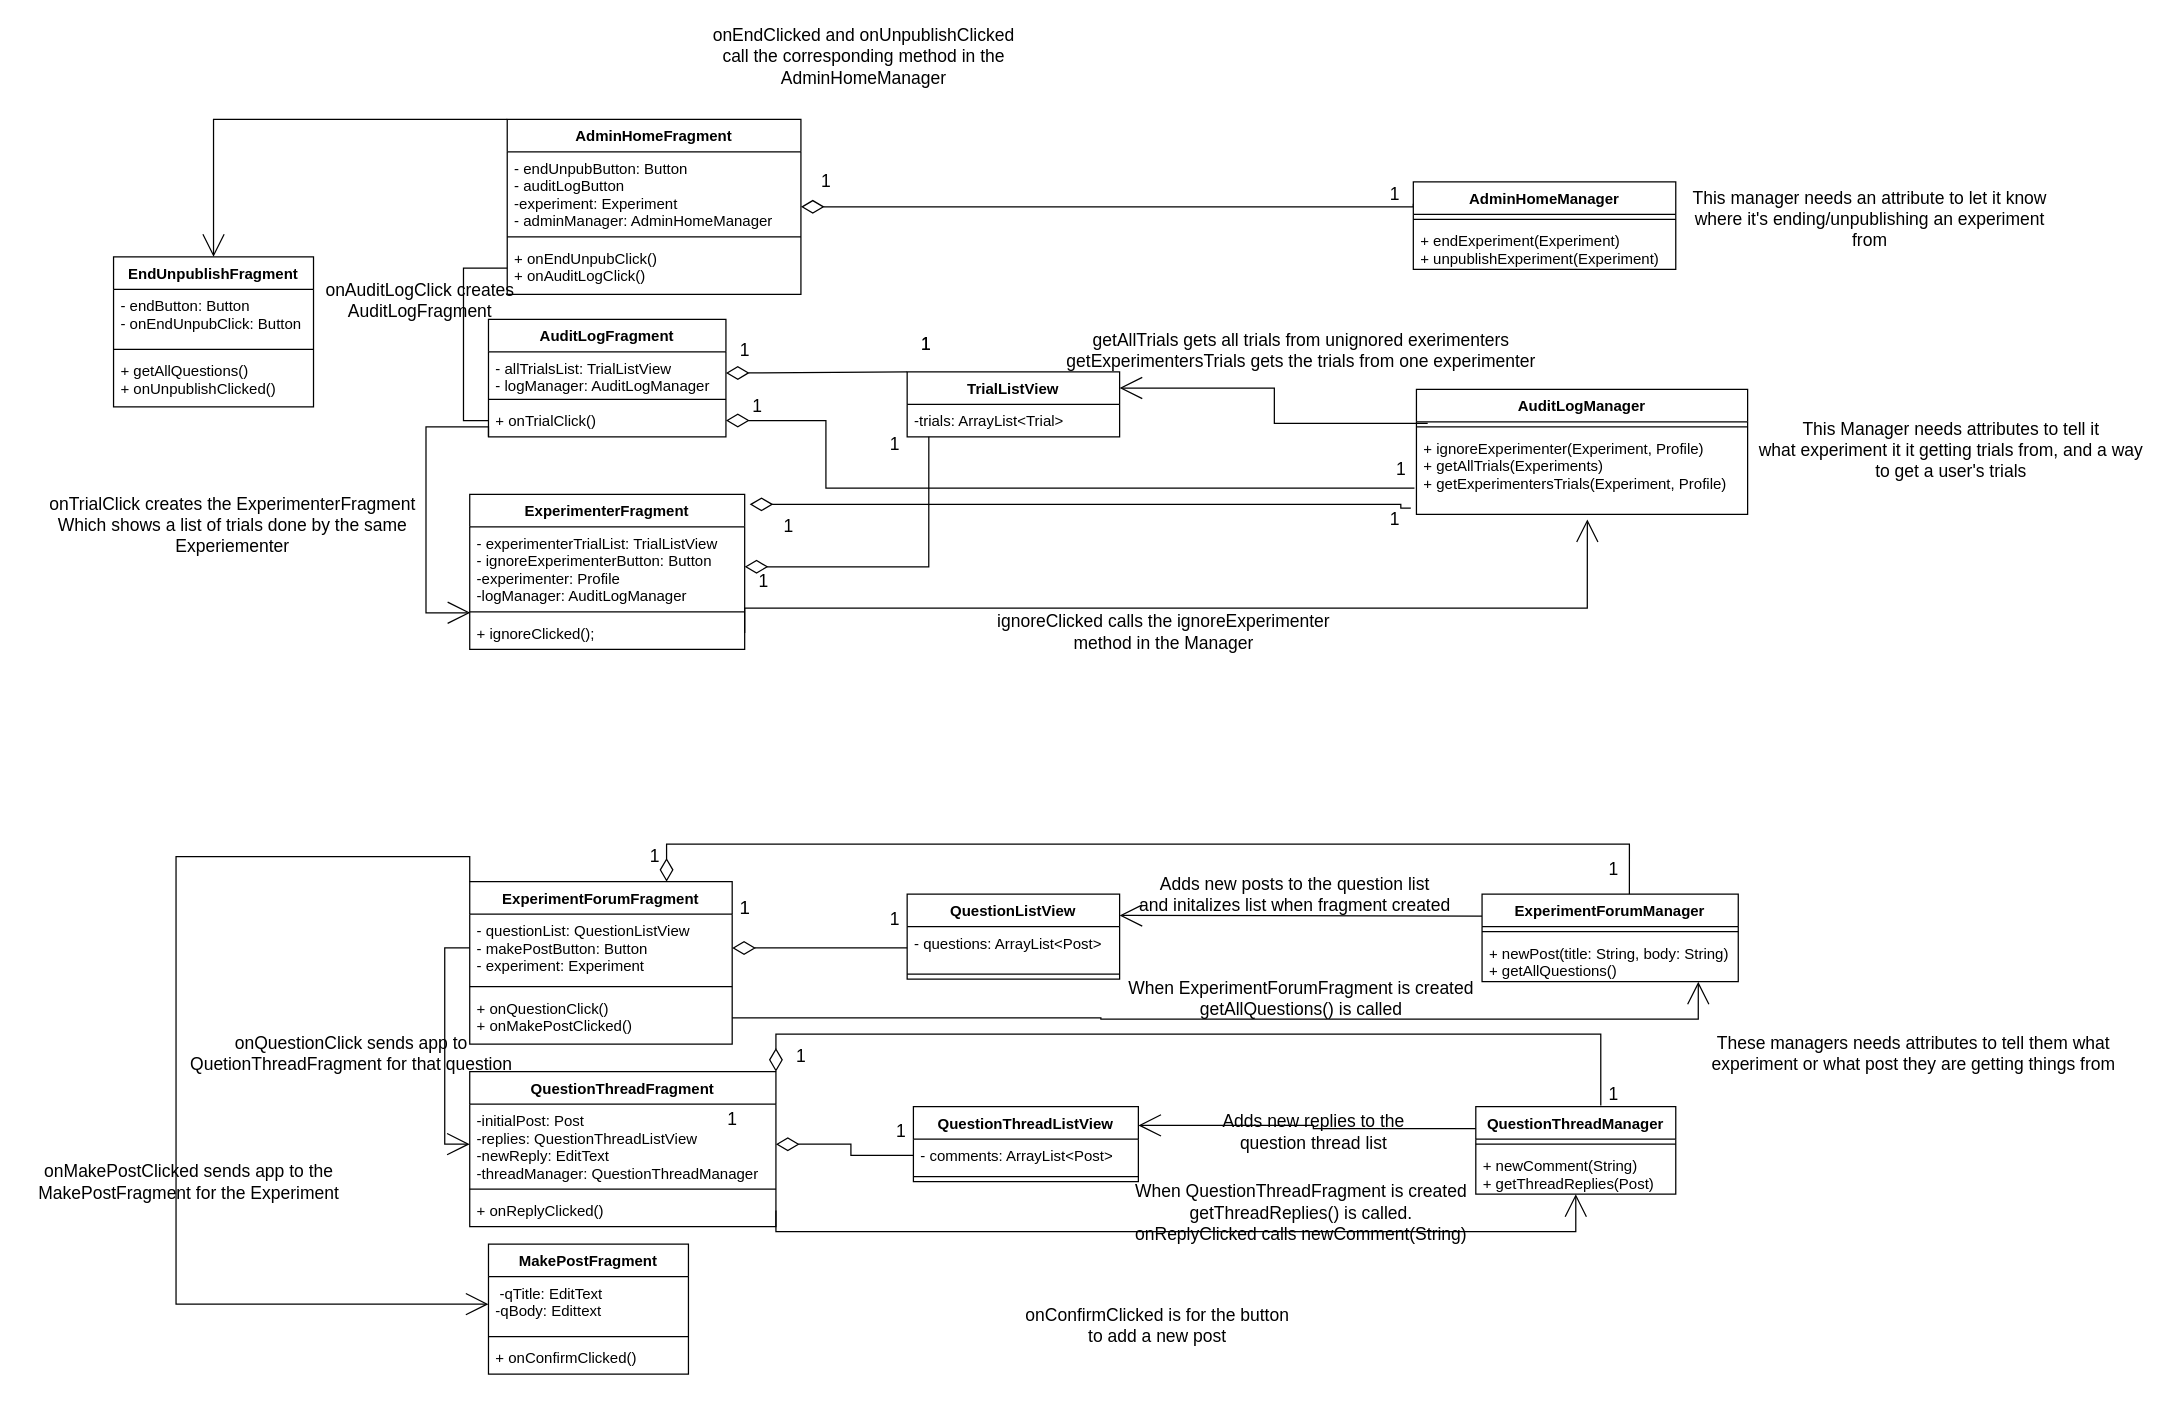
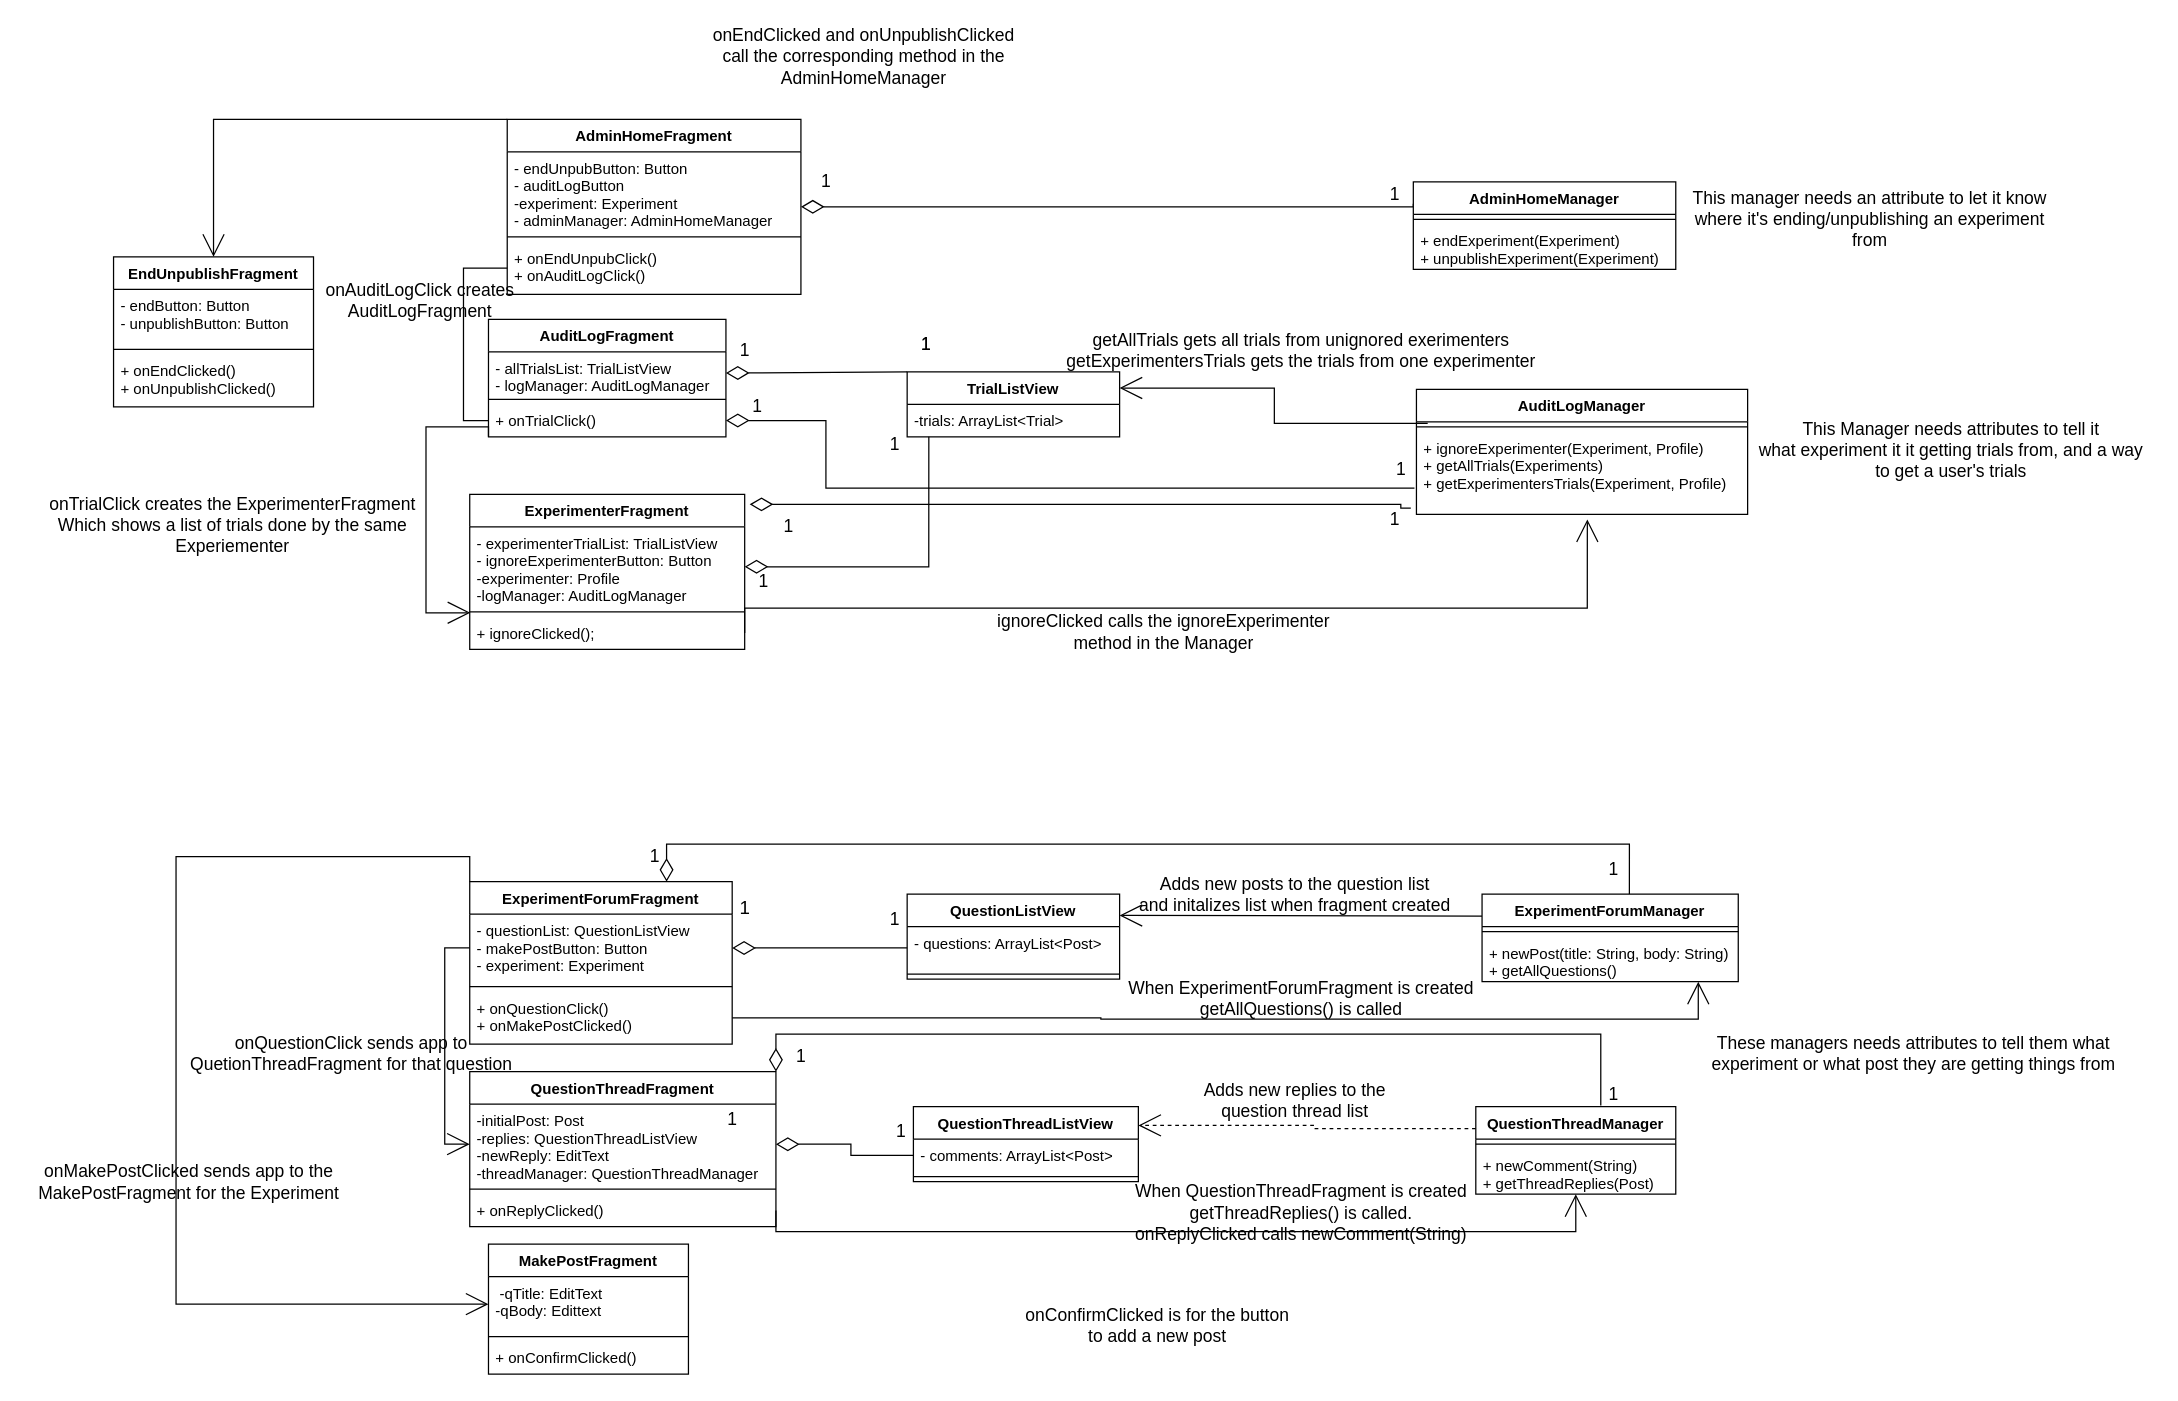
node "- endButton: Button - onEndUnpubClick: Button": label "- endButton: Button - onEndUnpubClick: Button" -> "- endButton: Button - unpublishButton: Button"
node "+ getAllQuestions() + onUnpublishClicked()": label "+ getAllQuestions() + onUnpublishClicked()" -> "+ onEndClicked() + onUnpublishClicked()"
edge "QuestionThreadManager" -> "QuestionThreadListView": style solid -> dashed
node "Adds new replies to the question thread list": moved (1313, 1132) -> (1294, 1101)
